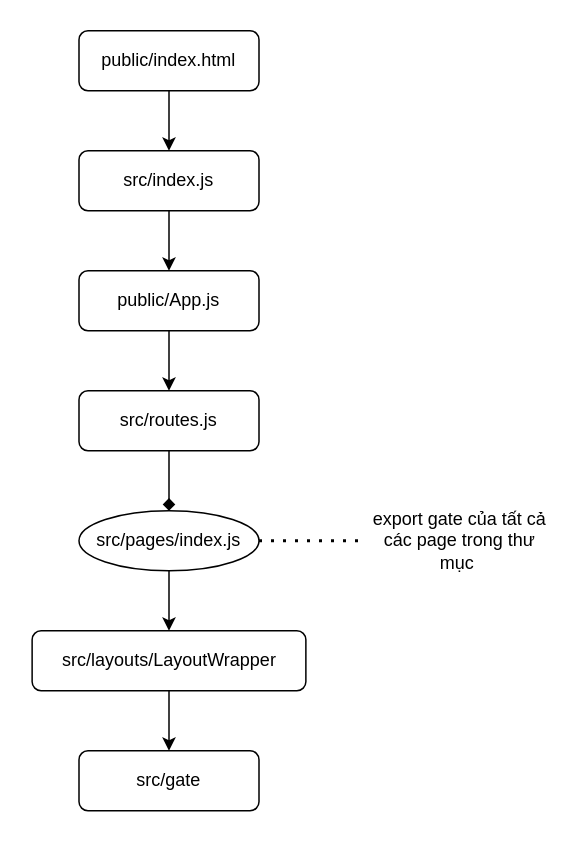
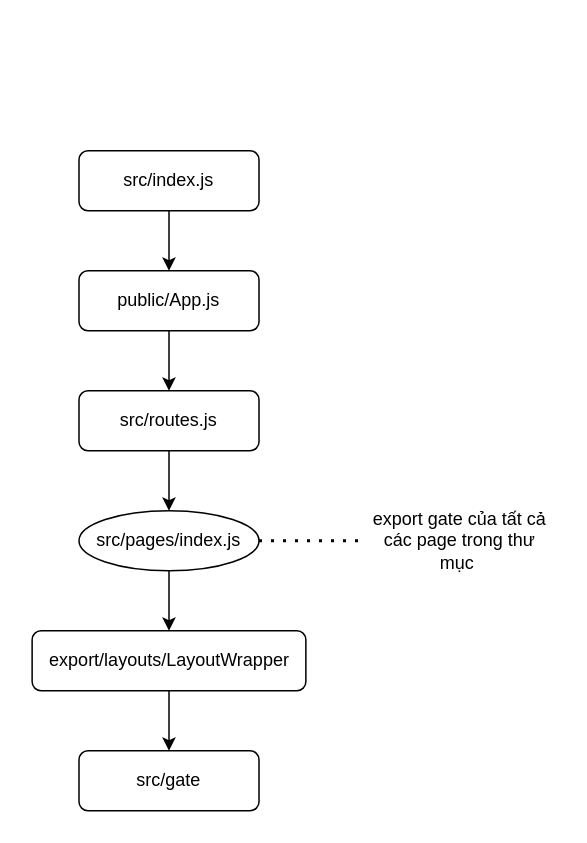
node "public/index.html": removed
edge "public/index.html" -> "src/index.js": removed
edge "src/routes.js" -> "src/pages/index.js": arrowhead diamond -> classic
node "src/layouts/LayoutWrapper": label "src/layouts/LayoutWrapper" -> "export/layouts/LayoutWrapper"
